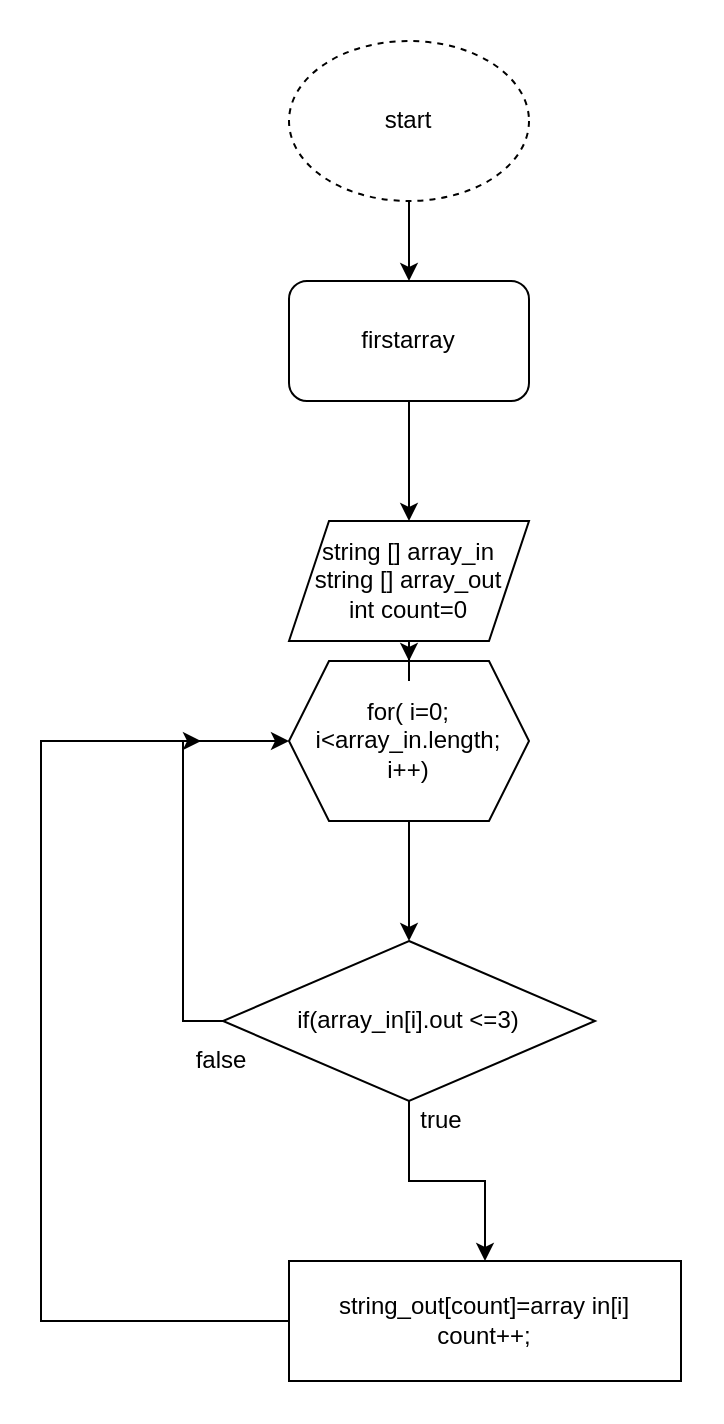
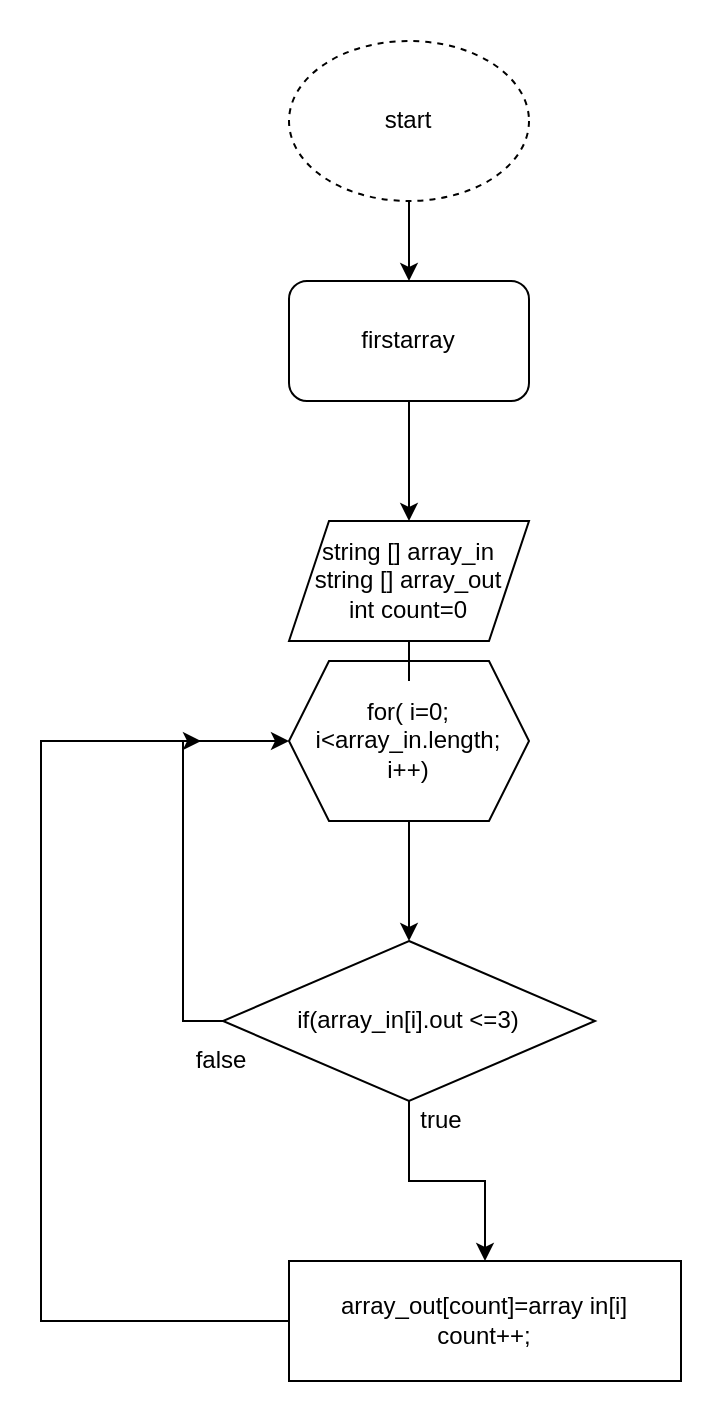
edge "string [] array_in string [] array_out int count=0" -> "for( i=0; i<array_in.length; i++)": arrowhead classic -> none
node "string_out[count]=array in[i] count++;": label "string_out[count]=array in[i] count++;" -> "array_out[count]=array in[i] count++;"
